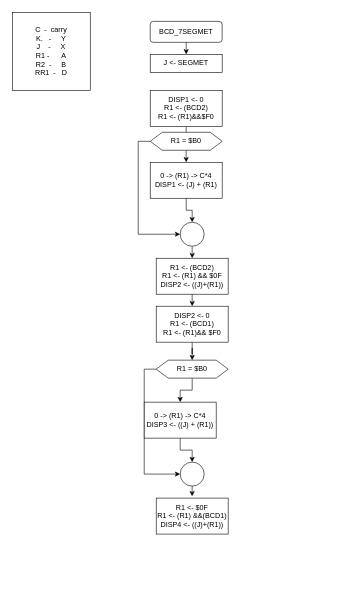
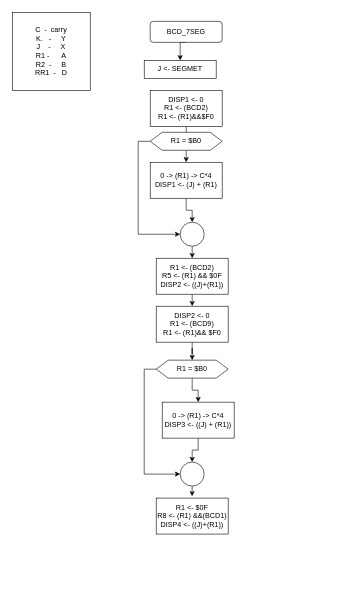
node "BCD_7SEGMET": label "BCD_7SEGMET" -> "BCD_7SEG"
node "J <- SEGMET": moved (186, 63) -> (180, 69)
node "R1 <- (BCD2) R1 <- (R1) && $0F DISP2 <- ((J)+(R1))": label "R1 <- (BCD2) R1 <- (R1) && $0F DISP2 <- ((J)+(R1))" -> "R1 <- (BCD2) R5 <- (R1) && $0F DISP2 <- ((J)+(R1))"
node "DISP2 <- 0 R1 <- (BCD1) R1 <- (R1)&& $F0": label "DISP2 <- 0 R1 <- (BCD1) R1 <- (R1)&& $F0" -> "DISP2 <- 0 R1 <- (BCD9) R1 <- (R1)&& $F0"
node "0 -> (R1) -> C*4 DISP3 <- ((J) + (R1))": moved (180, 420) -> (198, 420)
node "R1 <- $0F R1 <- (R1) &&(BCD1) DISP4 <- ((J)+(R1))": label "R1 <- $0F R1 <- (R1) &&(BCD1) DISP4 <- ((J)+(R1))" -> "R1 <- $0F R8 <- (R1) &&(BCD1) DISP4 <- ((J)+(R1))"
